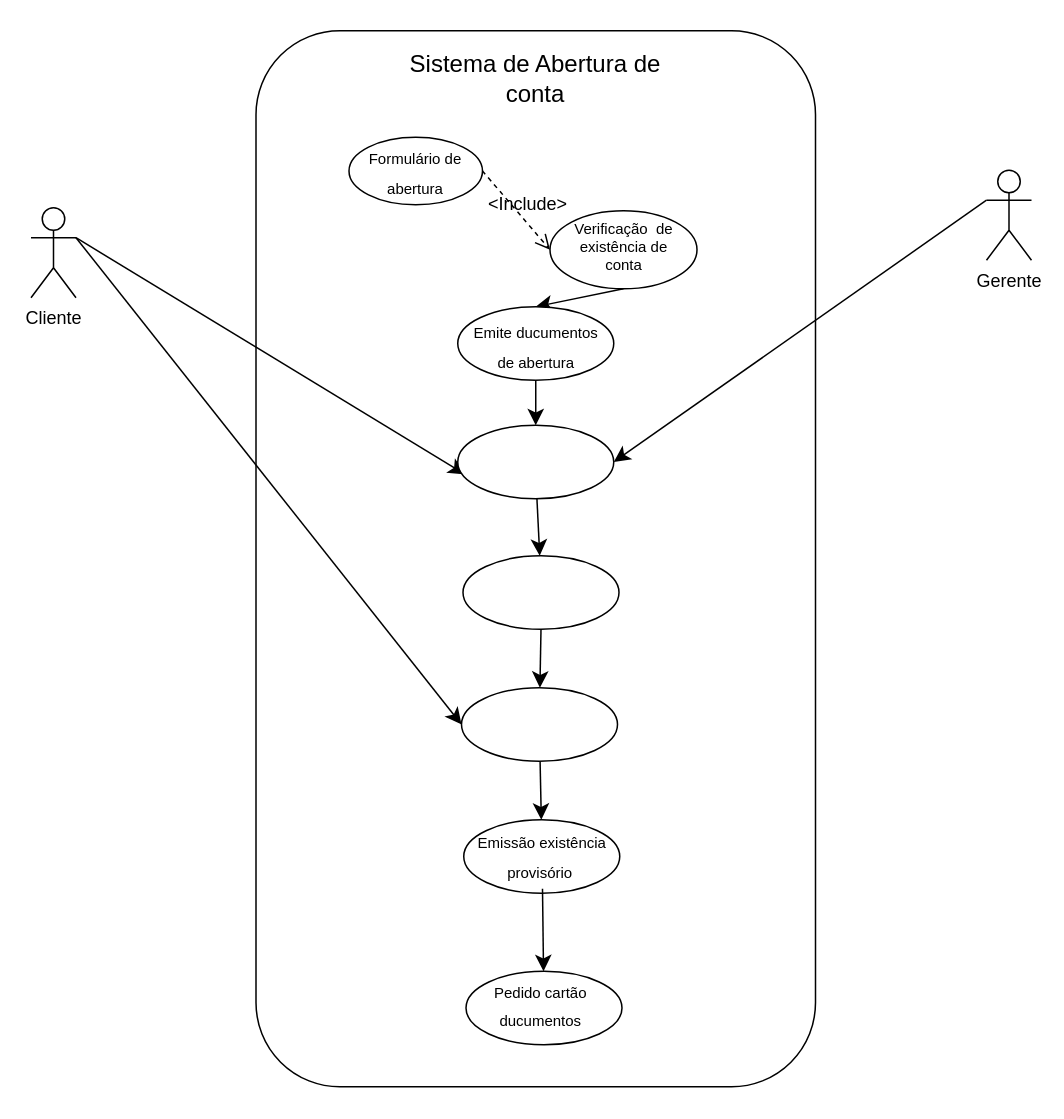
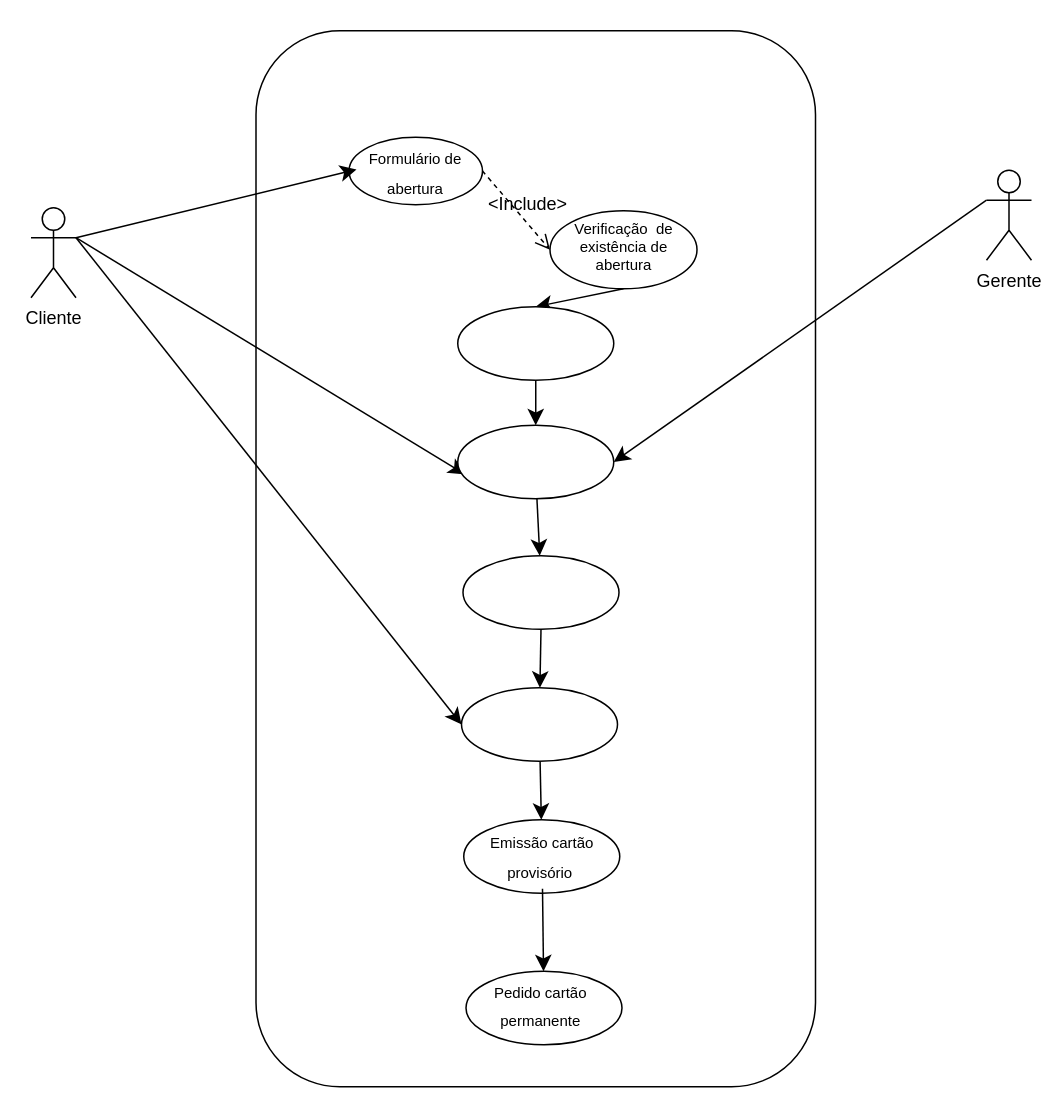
node "Sistema de Abertura de conta": removed
edge "Cliente" -> "Formulário de abertura": added
node "Verificação de existência de conta": label "Verificação de existência de conta" -> "Verificação de existência de abertura"
node "Emite ducumentos de abertura": removed
node "Emissão existência provisório": label "Emissão existência provisório" -> "Emissão cartão provisório"
node "Pedido cartão ducumentos": label "Pedido cartão ducumentos" -> "Pedido cartão permanente"
